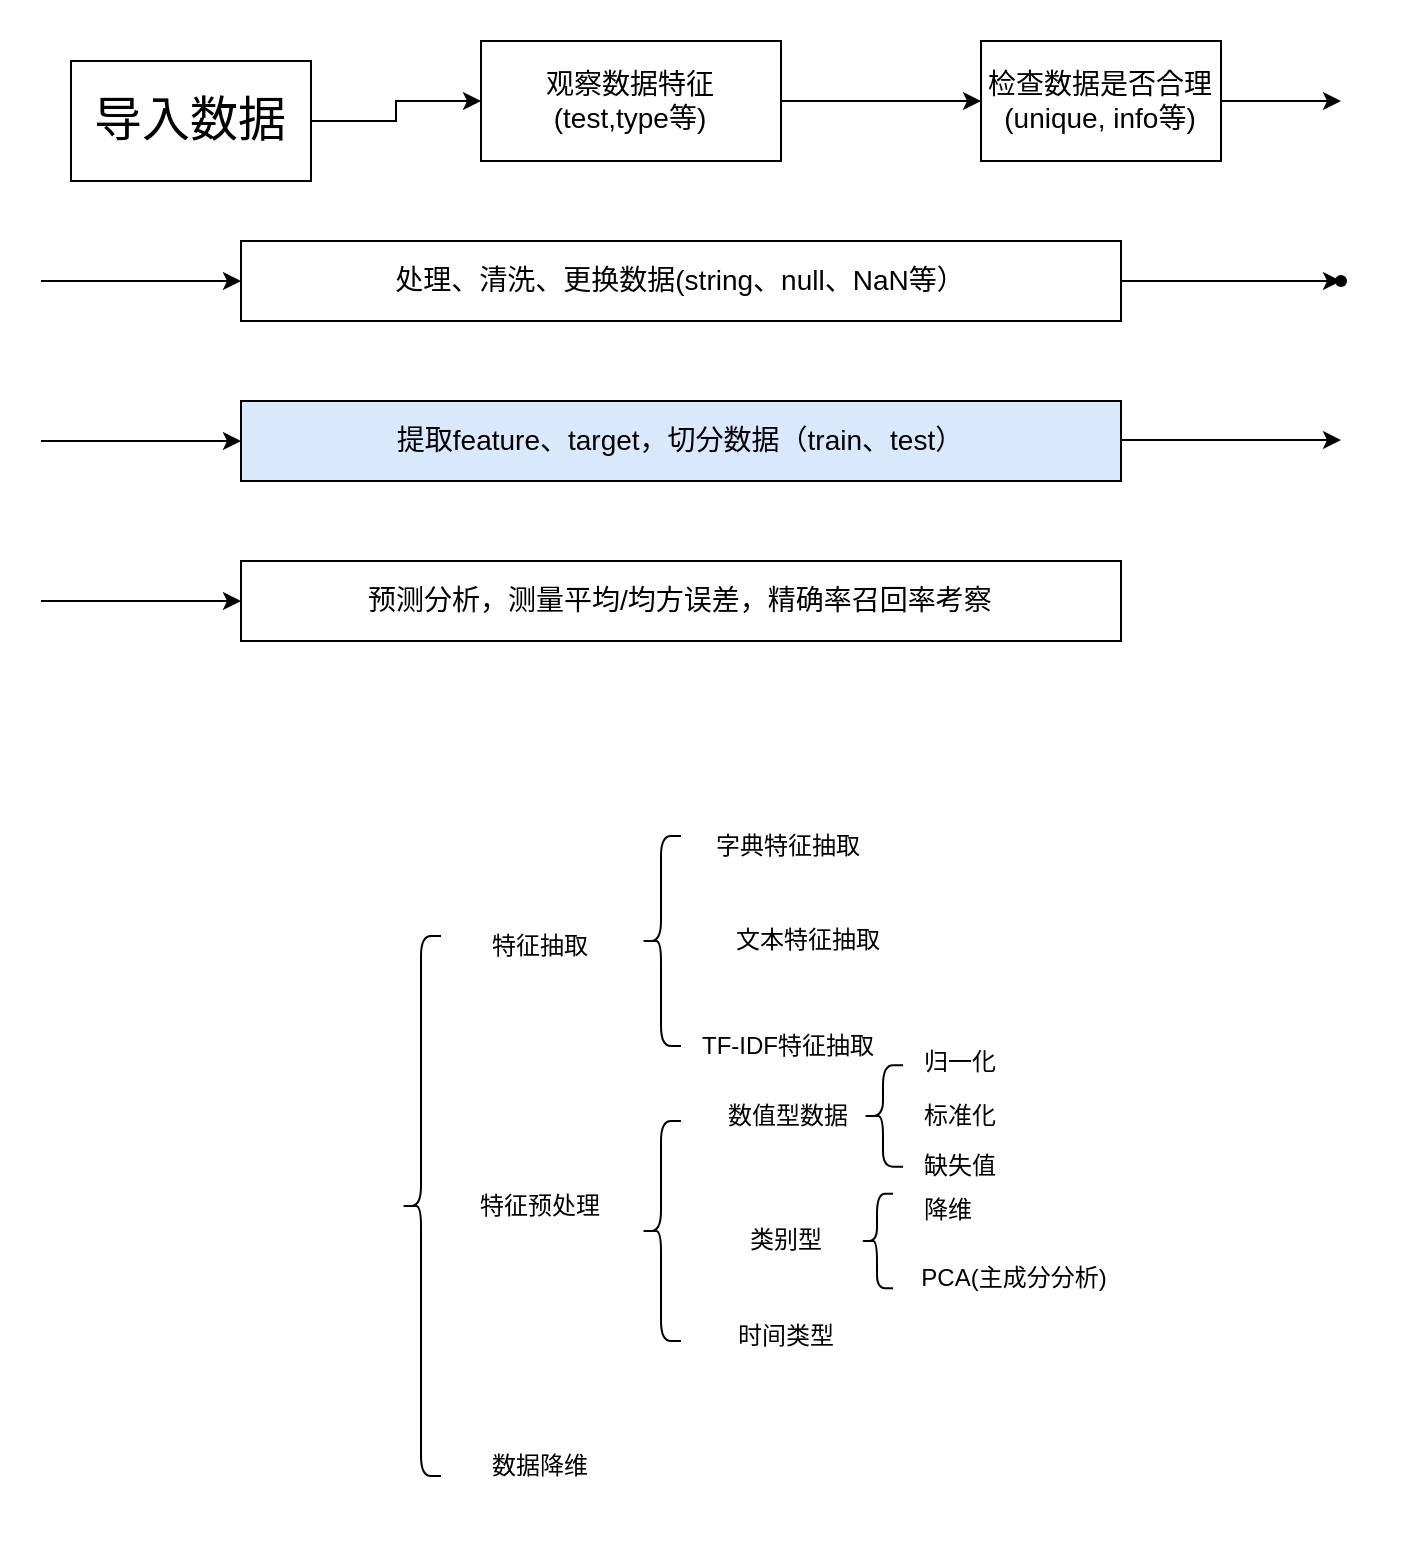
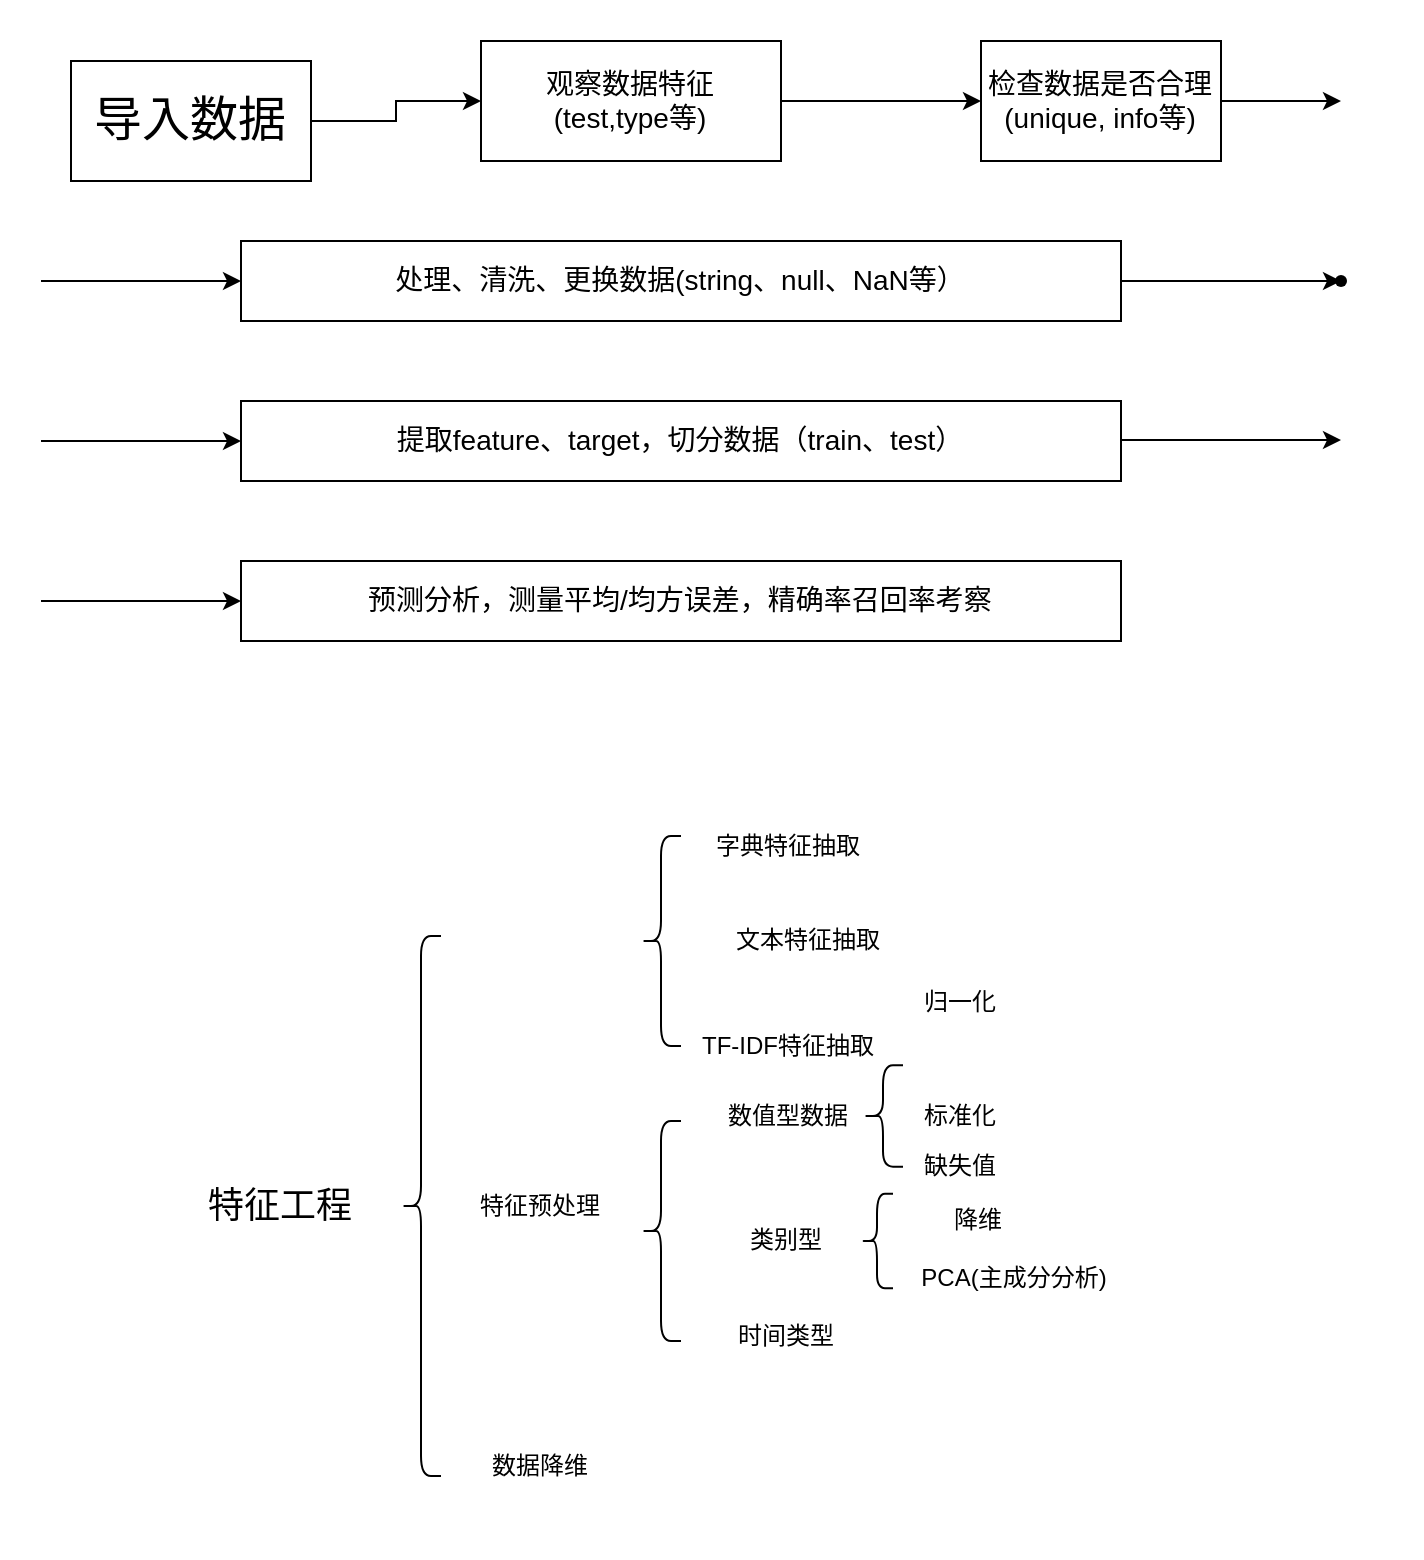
node "提取feature、target，切分数据（train、test）": fillcolor #dae8fc -> #ffffff
node "特征抽取": removed
node "归一化": moved (961, 1064) -> (961, 1004)
node "特征工程": added
node "降维": moved (949, 1211) -> (979, 1221)
